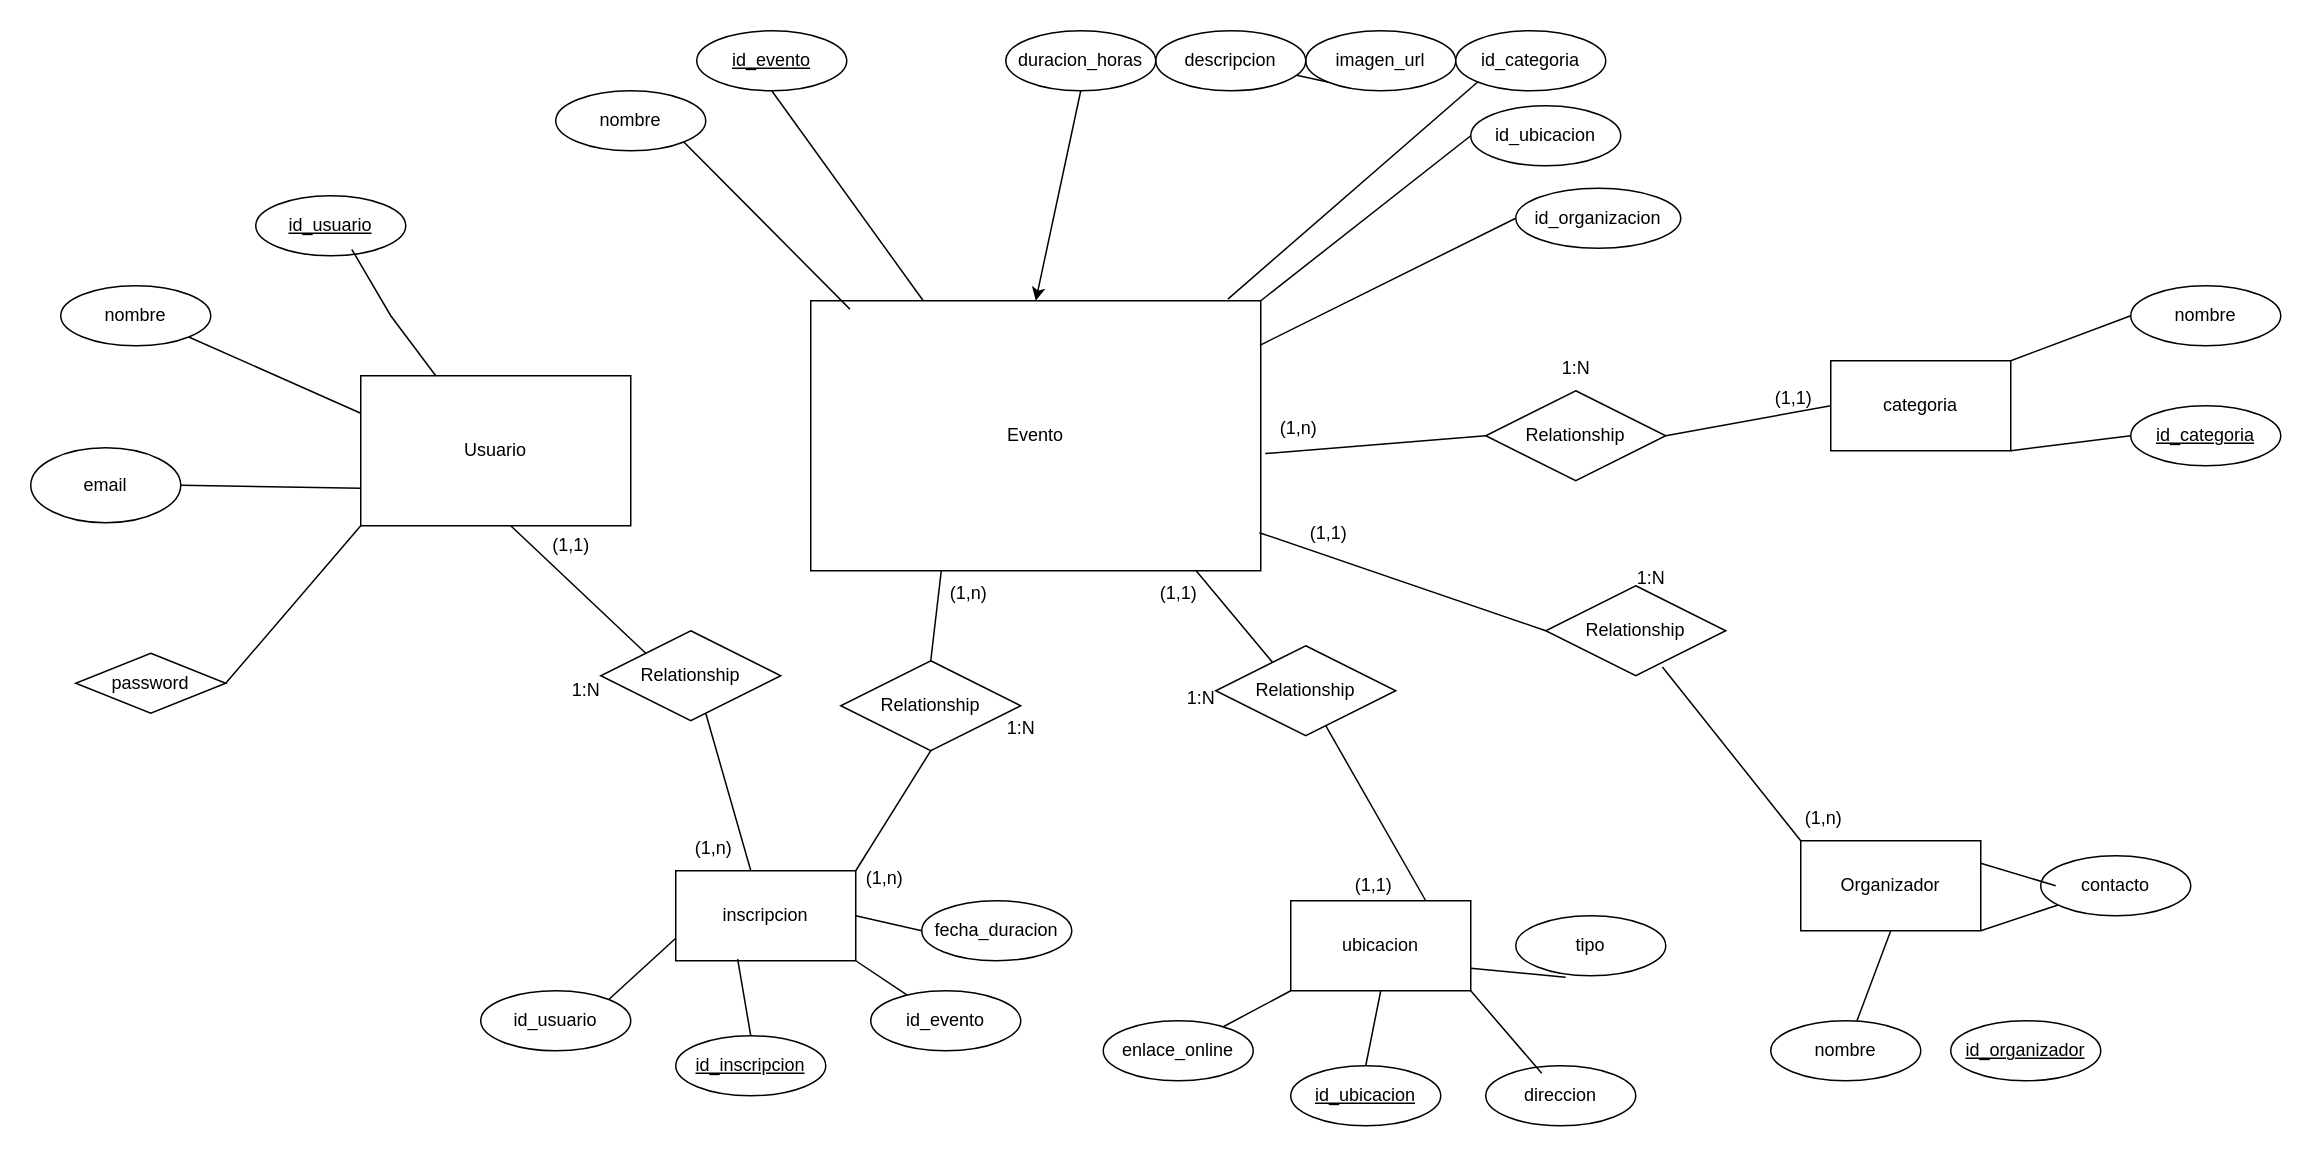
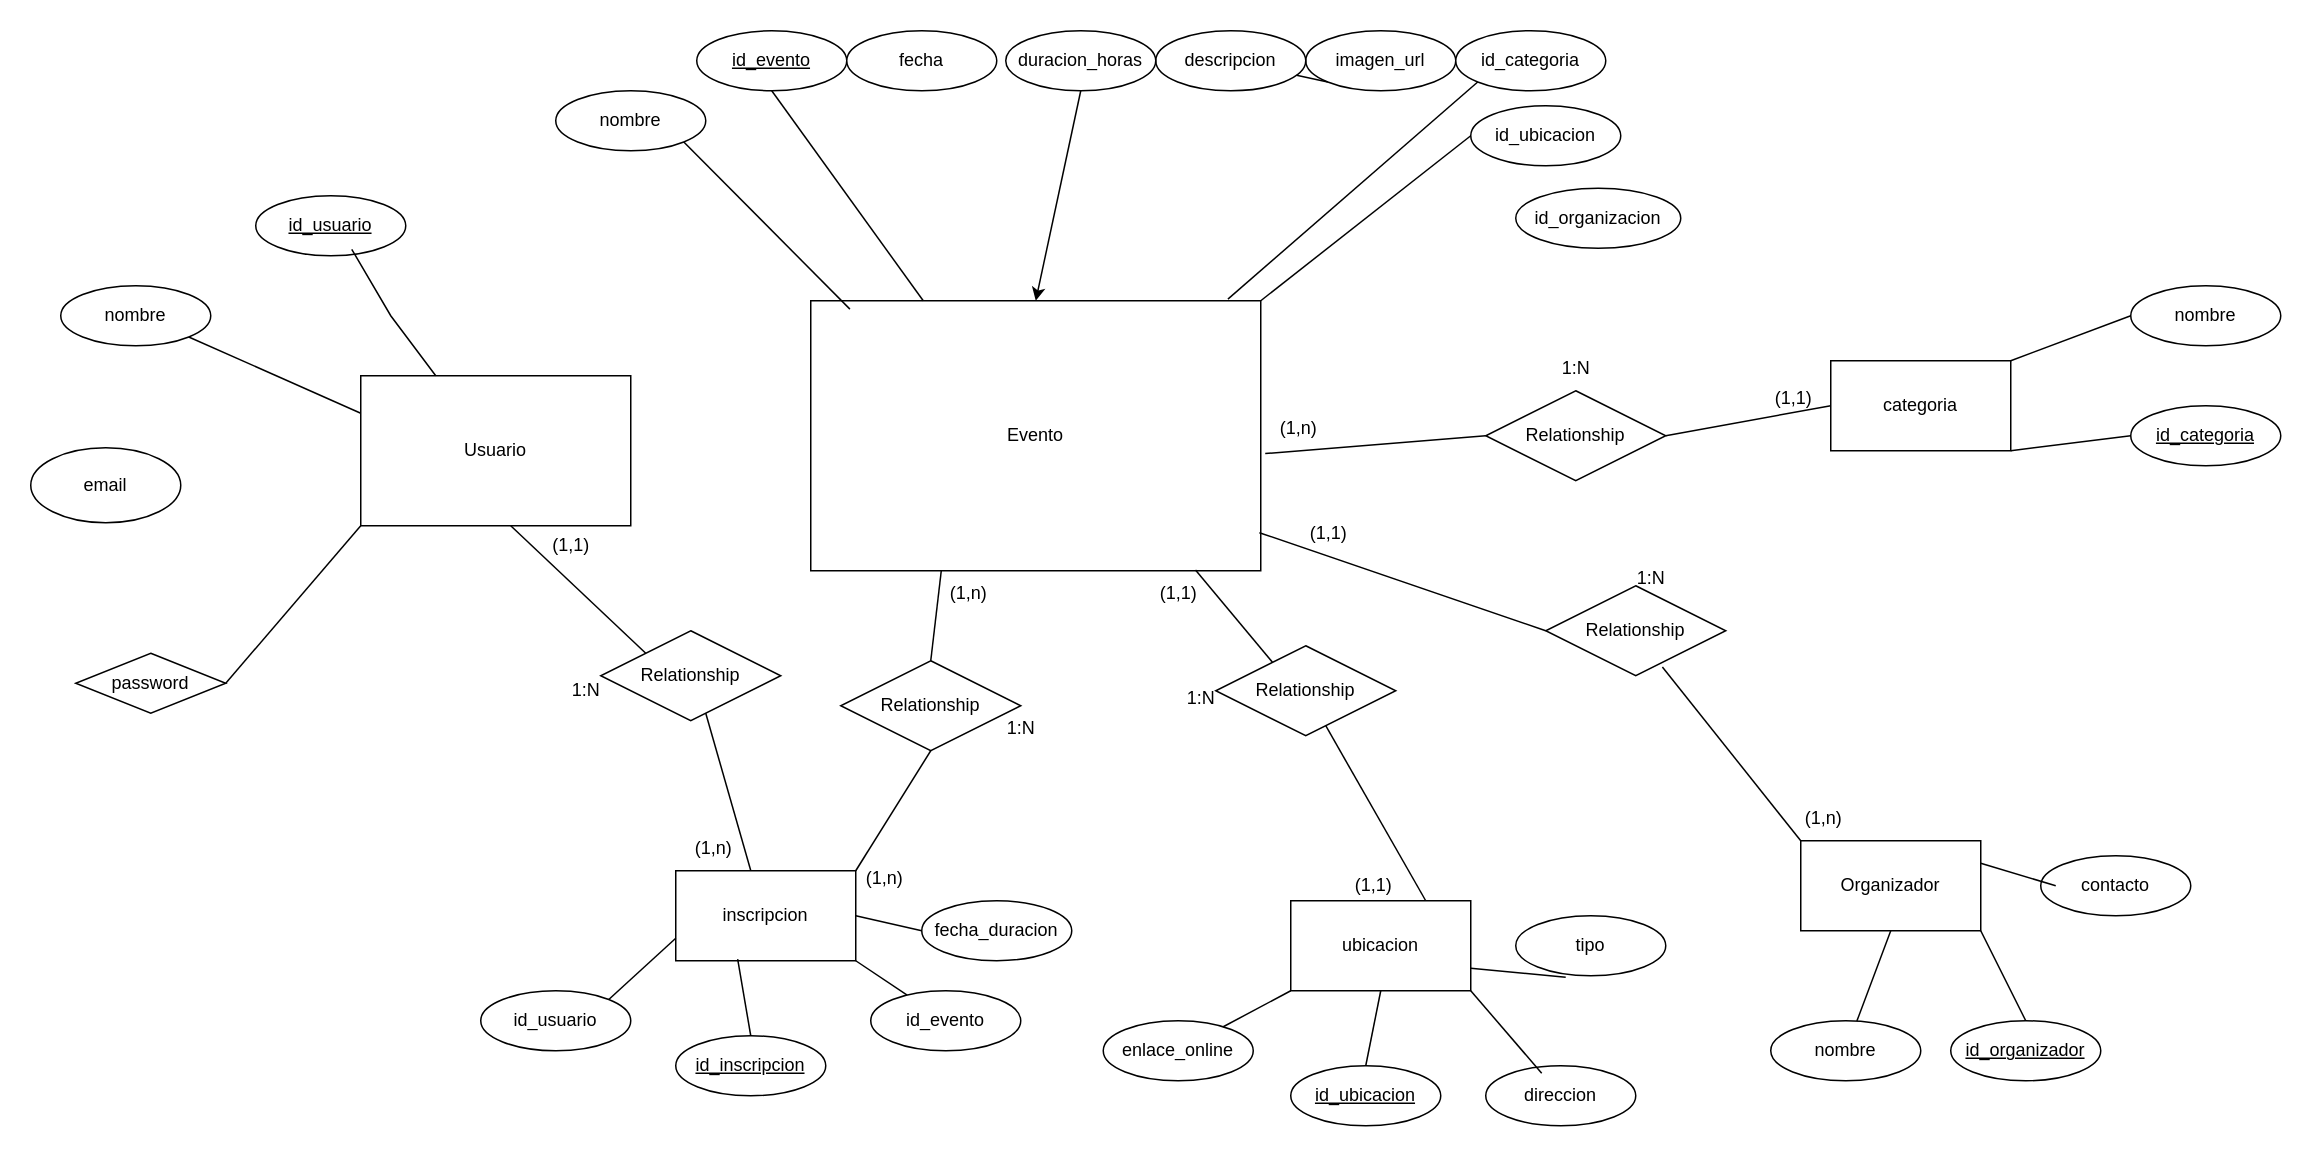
node "fecha": added
edge "id_organizacion" -- "Evento": removed
edge "Usuario" -- "email": removed
edge "Organizador" -- "contacto": now "Organizador" -- "id_organizador"
